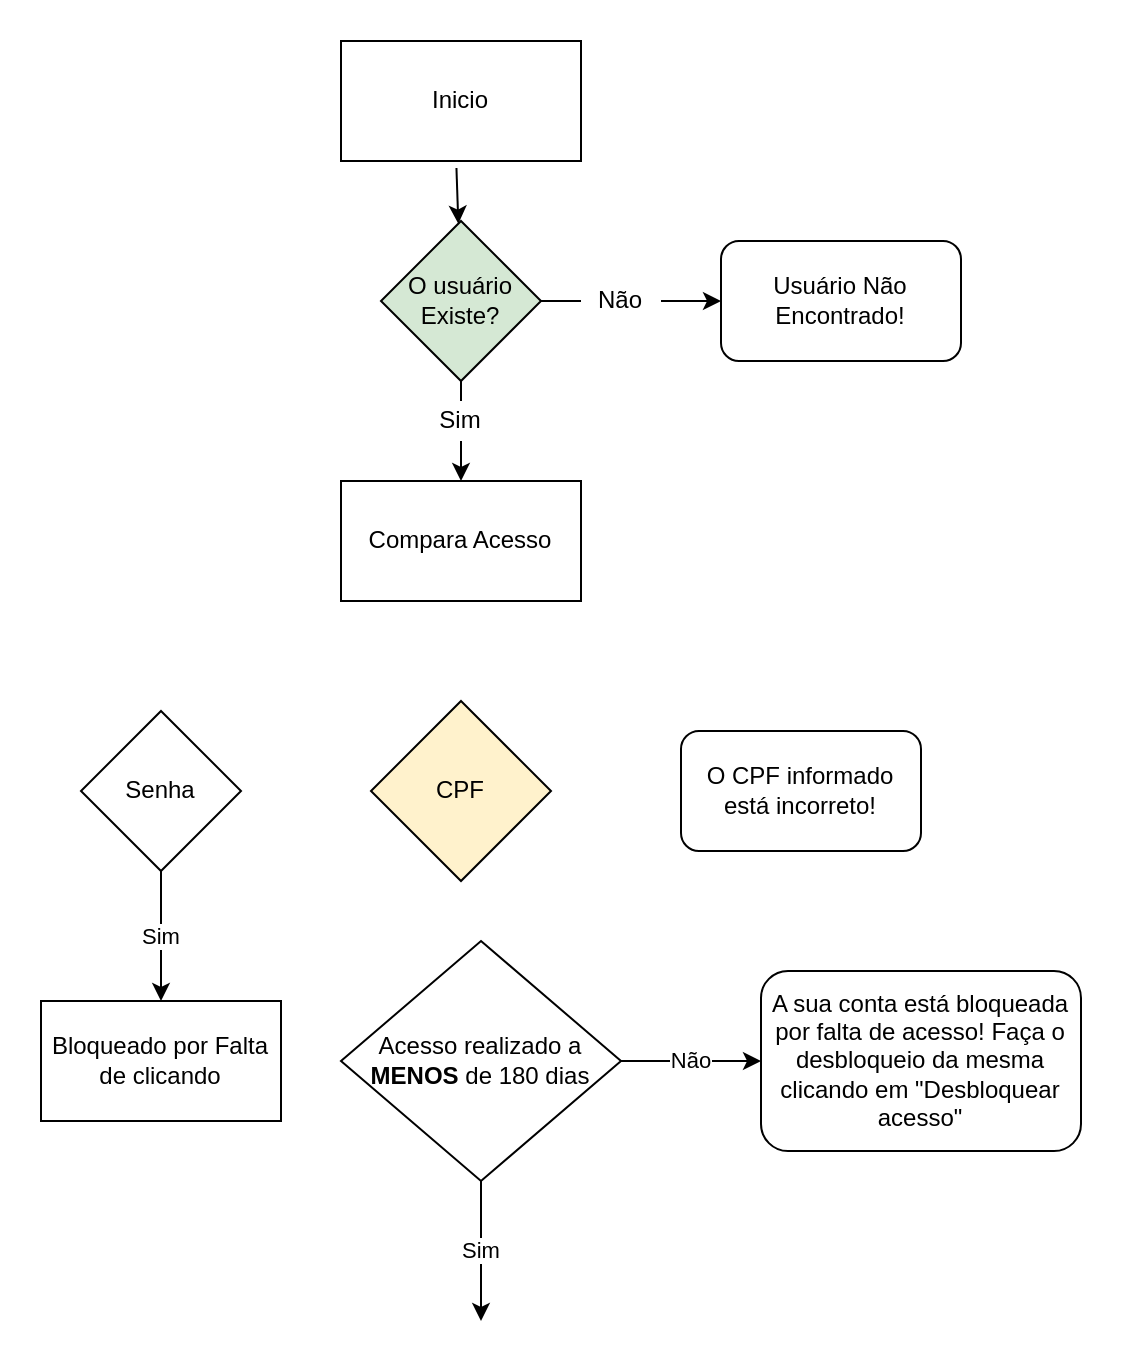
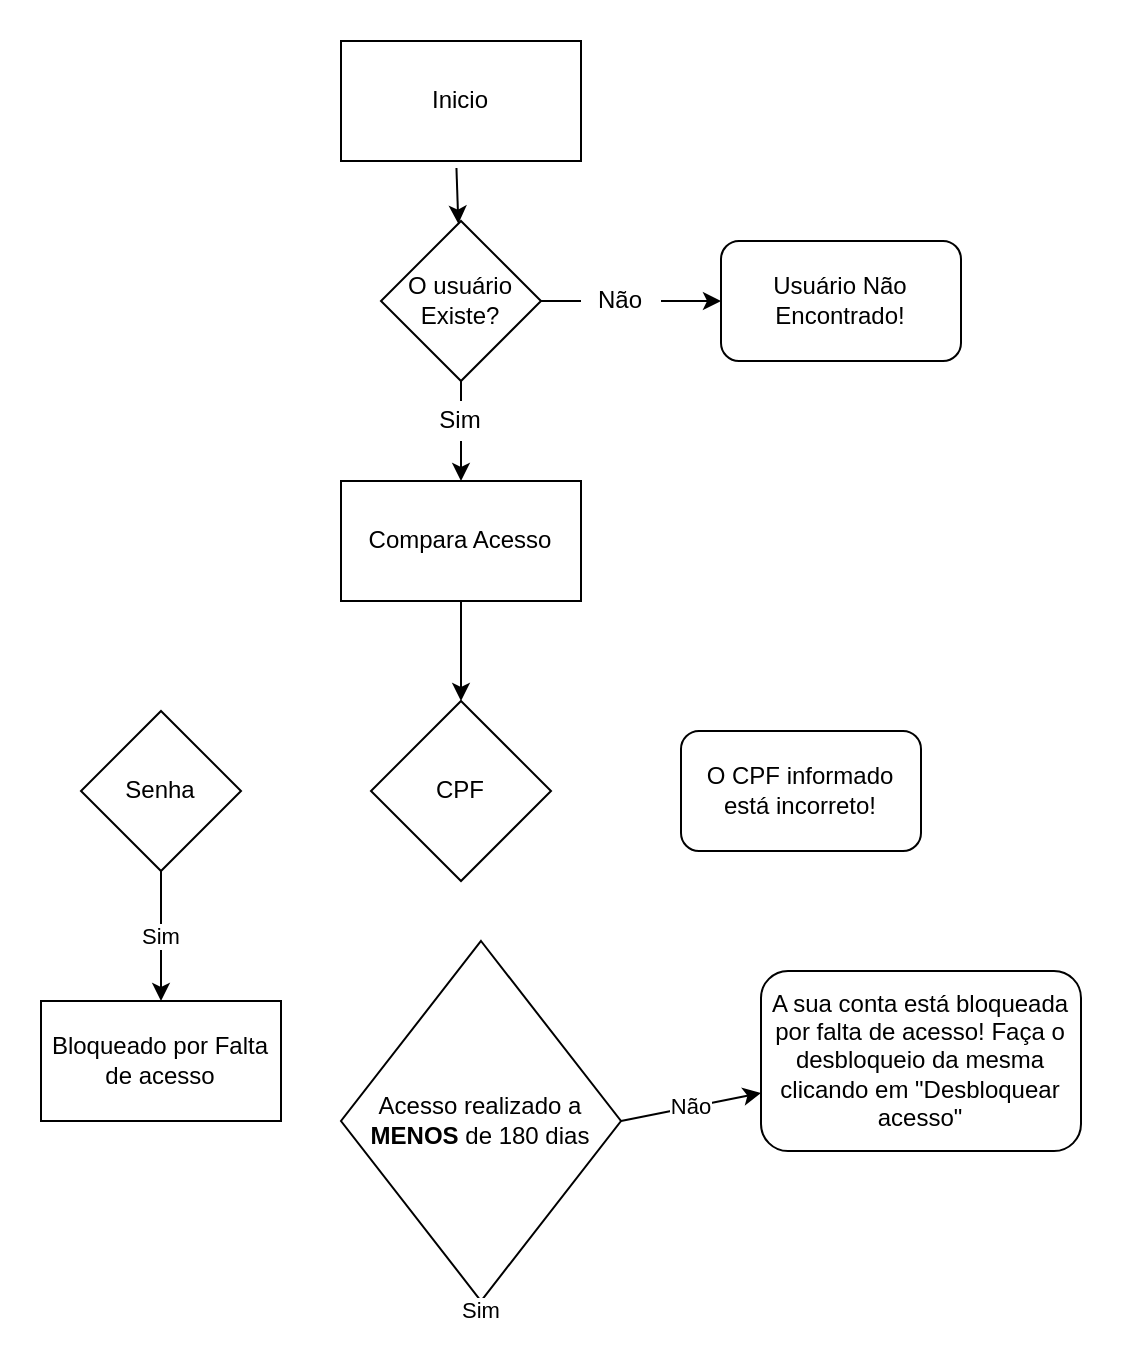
node "O usuário Existe?": fillcolor #d5e8d4 -> #ffffff
edge "Compara Acesso" -> "CPF": added
node "CPF": fillcolor #fff2cc -> #ffffff
node "Bloqueado por Falta de clicando": label "Bloqueado por Falta de clicando" -> "Bloqueado por Falta de acesso"
node "Acesso realizado a MENOS de 180 dias": size 280x240 -> 280x360
